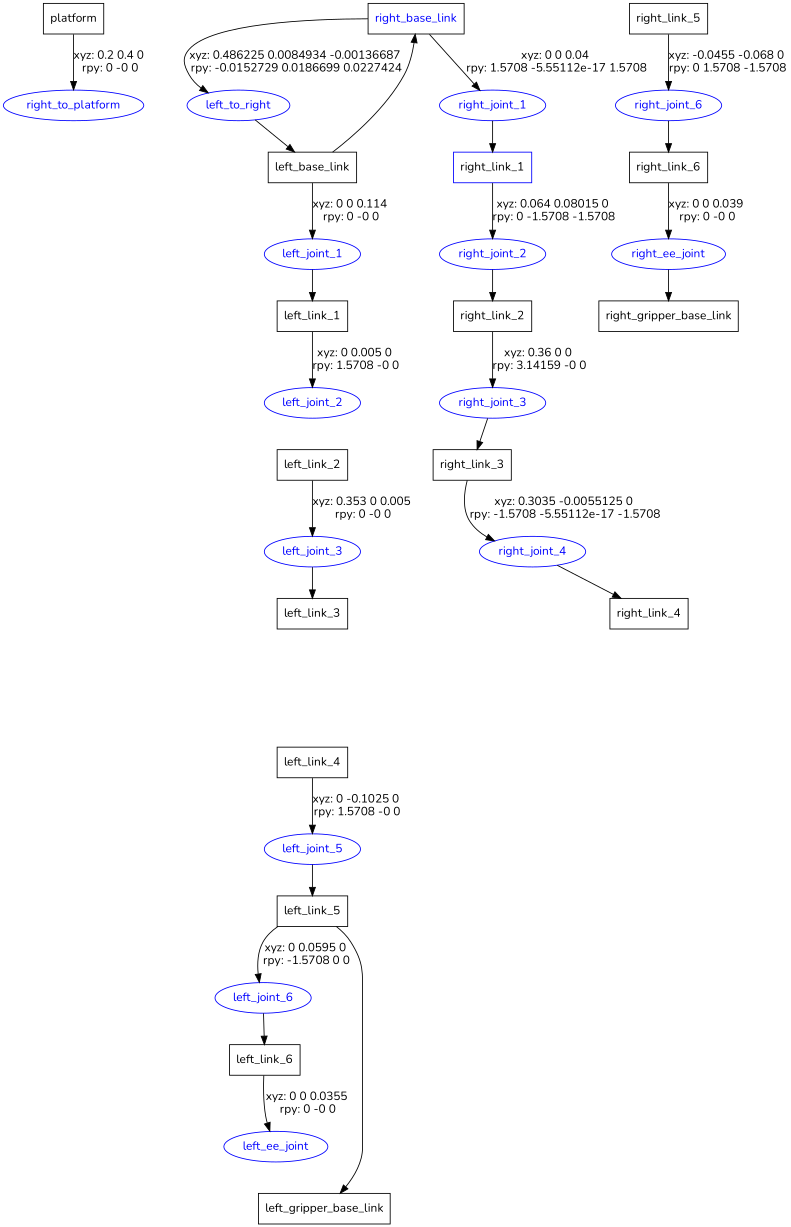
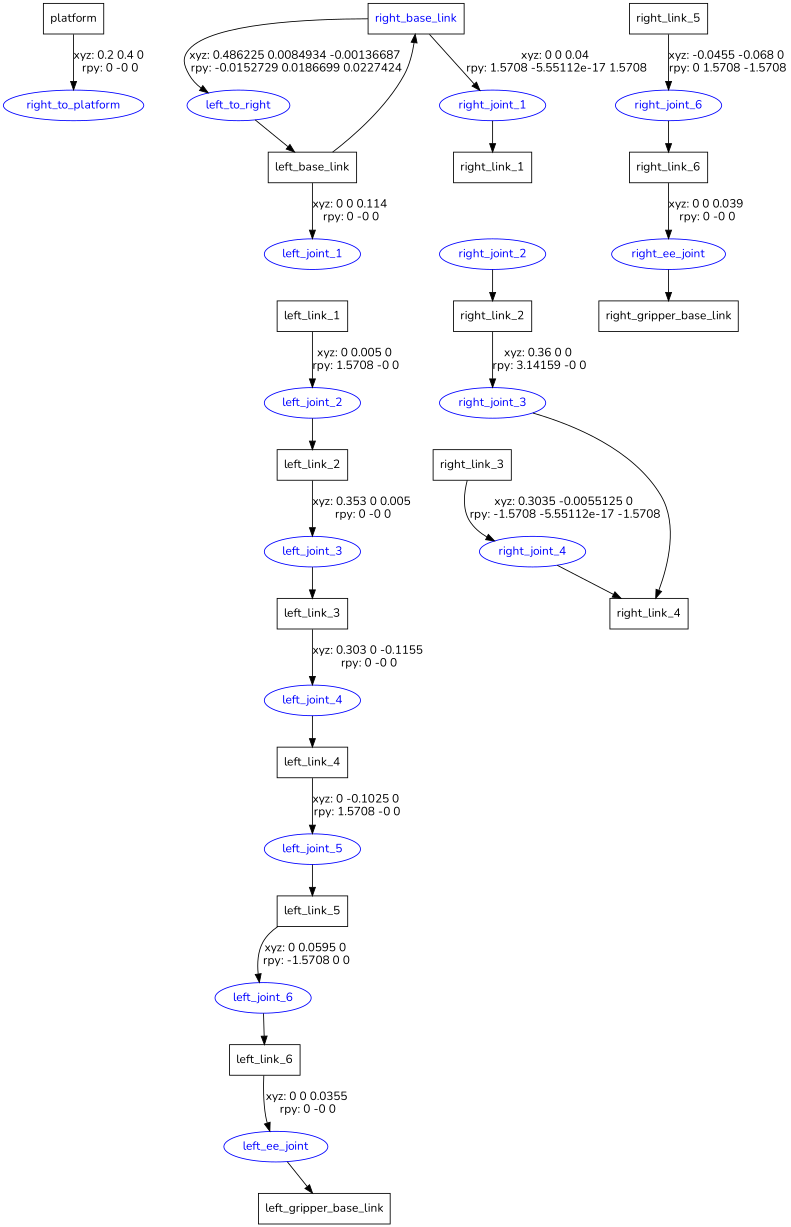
node "right_link_1": color blue -> black
edge "right_link_1" -> "right_joint_2": removed, label "xyz: 0.064 0.08015 0 rpy: 0 -1.5708 -1.5708"
edge "left_joint_1" -> "left_link_1": removed
edge "left_joint_2" -> "left_link_2": added
edge "right_joint_3" -> "right_link_3": now "right_joint_3" -> "right_link_4"
node "left_joint_4": added
edge "left_link_5" -> "left_gripper_base_link": now "left_ee_joint" -> "left_gripper_base_link"
